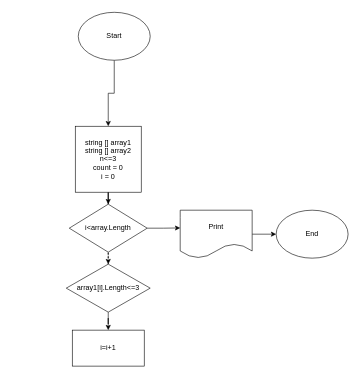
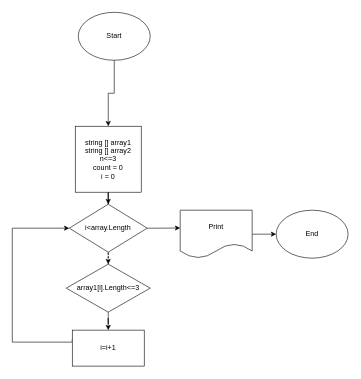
edge "i=i+1" -> "i<array.Length": added
